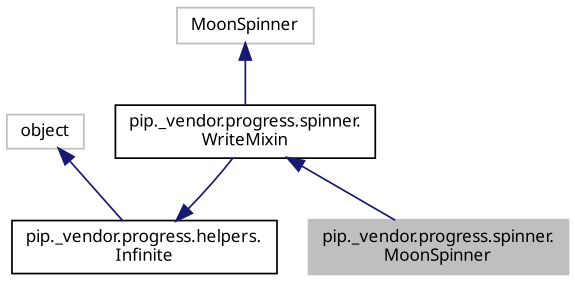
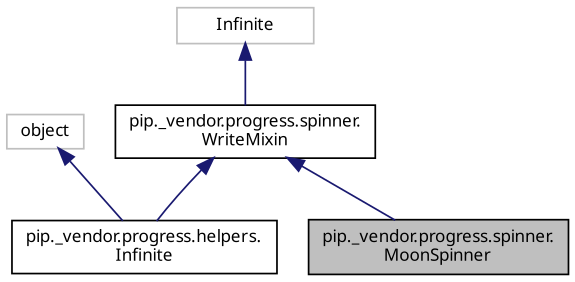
node "MoonSpinner": label "MoonSpinner" -> "Infinite"
edge "pip._vendor.progress.spinner. WriteMixin" -> "pip._vendor.progress.helpers. Infinite": reversed
node "pip._vendor.progress.spinner. MoonSpinner": color grey75 -> black
